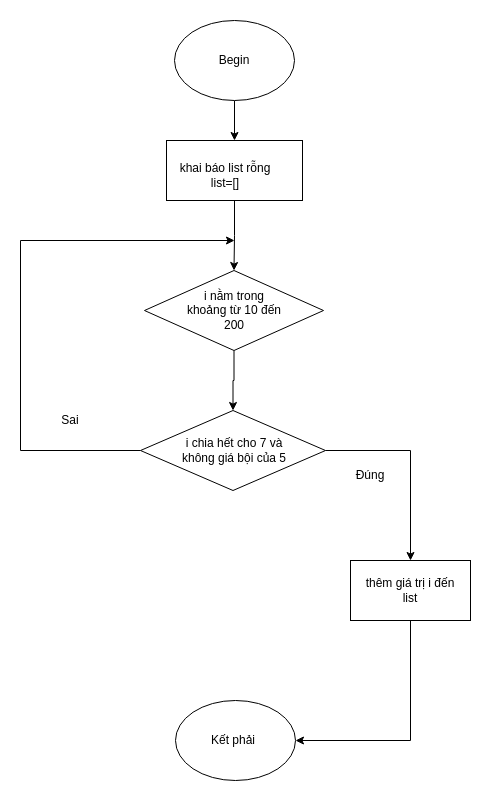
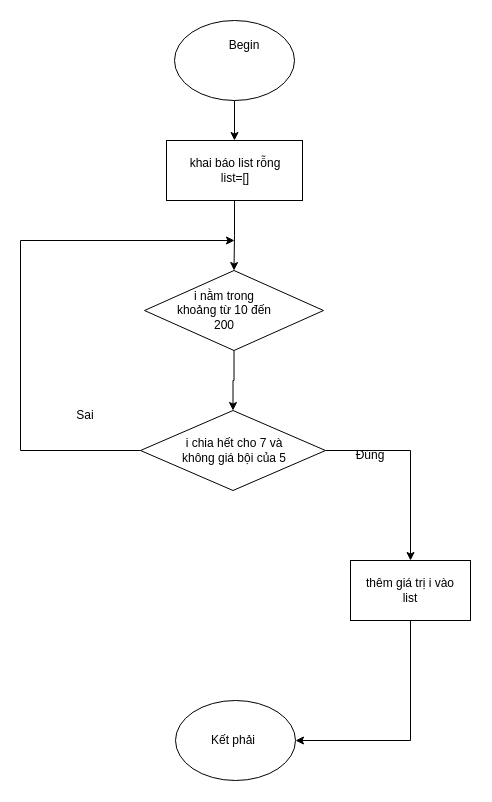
node "Begin": moved (235, 61) -> (245, 46)
node "khai báo list rỗng list=[]": moved (226, 176) -> (236, 171)
node "i nằm trong khoảng từ 10 đến 200": moved (235, 311) -> (225, 311)
node "Sai": moved (71, 421) -> (86, 416)
node "Đúng": moved (371, 476) -> (371, 456)
node "thêm giá trị i đến list": label "thêm giá trị i đến list" -> "thêm giá trị i vào list"
